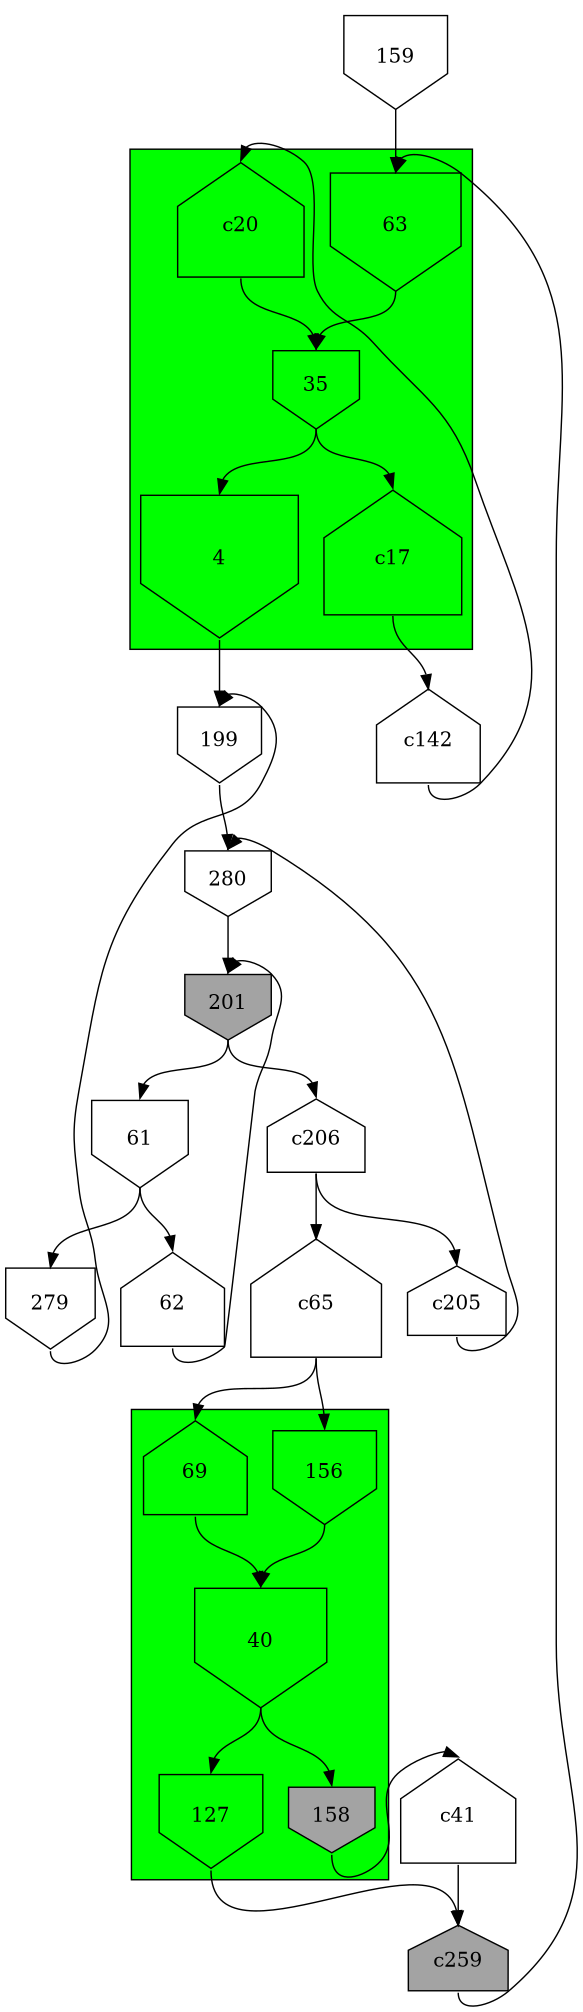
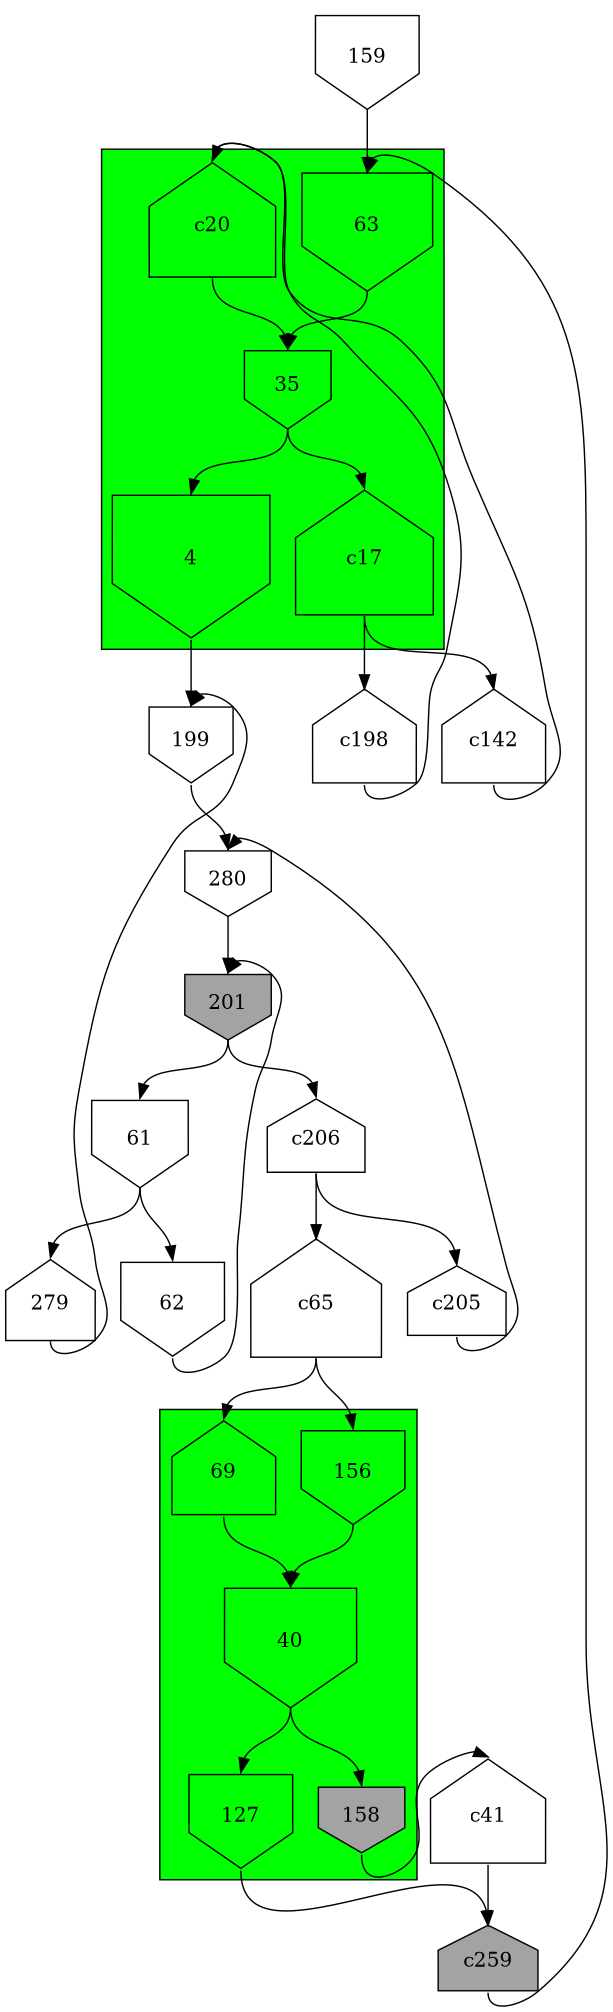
node "c198": added
node "279": shape invhouse -> house
node "62": shape house -> invhouse
